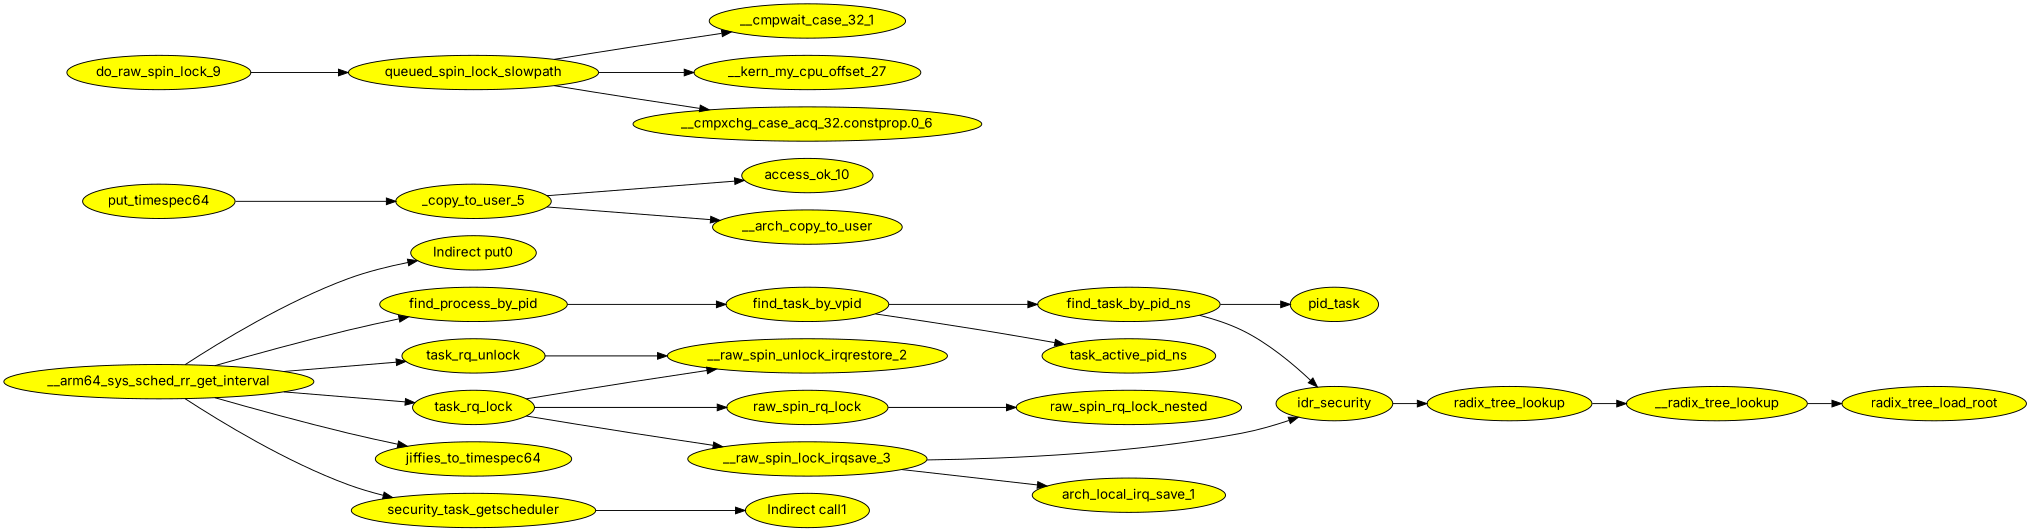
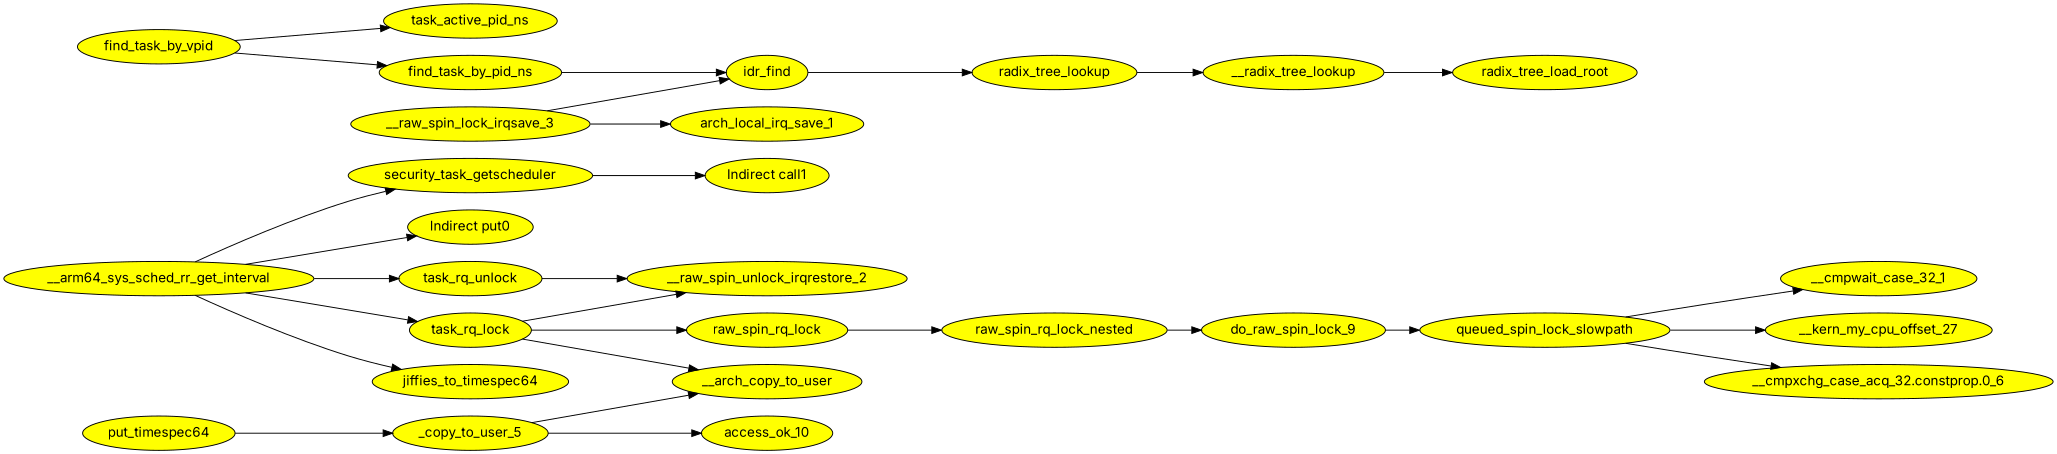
node "find_process_by_pid": removed
node "pid_task": removed
edge "raw_spin_rq_lock_nested" -> "do_raw_spin_lock_9": added
node "idr_security": label "idr_security" -> "idr_find"
edge "task_rq_lock" -> "__raw_spin_lock_irqsave_3": now "task_rq_lock" -> "__arch_copy_to_user"
